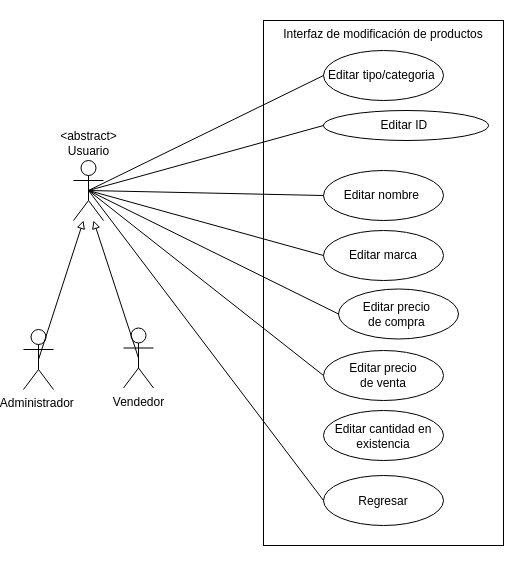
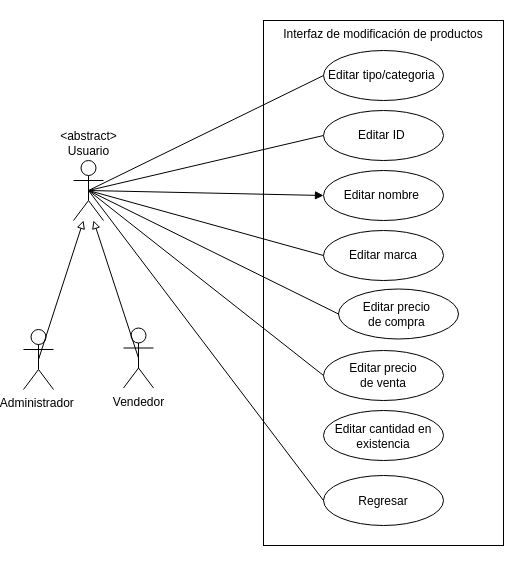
node "Editar ID": size 165x30 -> 120x50
edge "<abstract> Usuario" -- "Editar nombre": arrowhead none -> block
